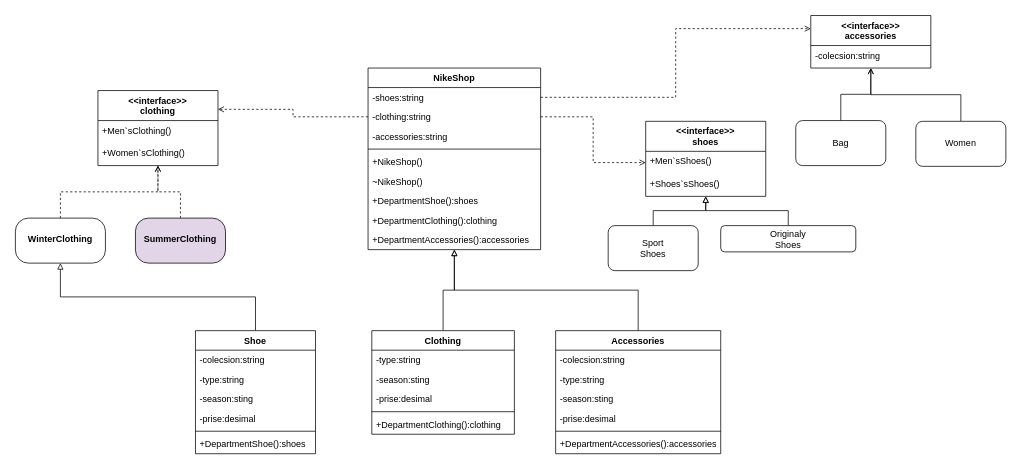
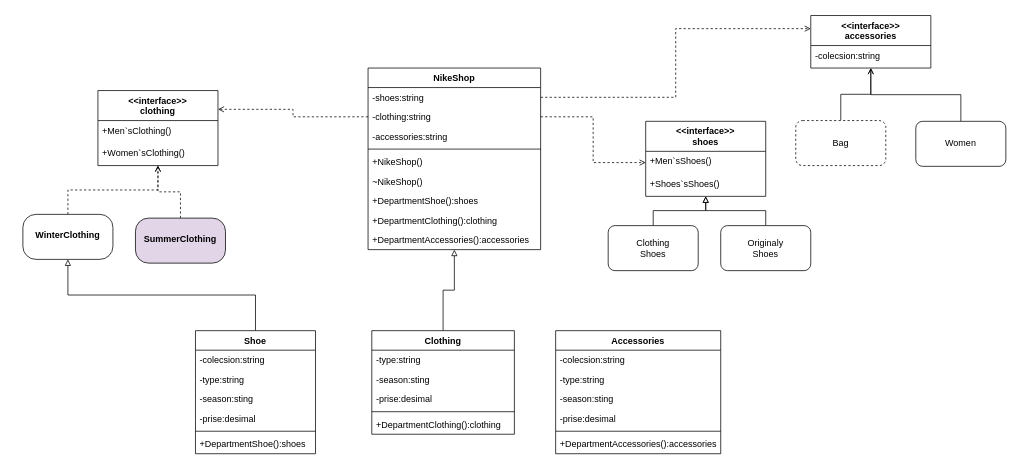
node "Bag": style solid -> dashed
node "Originaly Shoes": size 135x26 -> 90x45
node "WinterClothing": moved (60, 240) -> (68, 237)
node "Sport Shoes": label "Sport Shoes" -> "Clothing Shoes"
edge "Accessories" -> "NikeShop": removed
